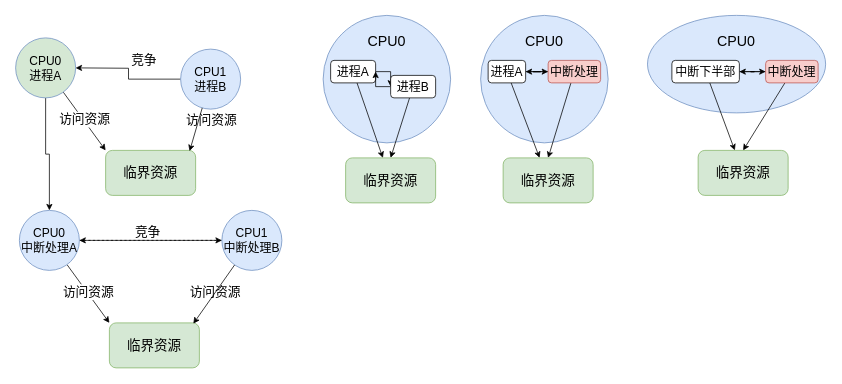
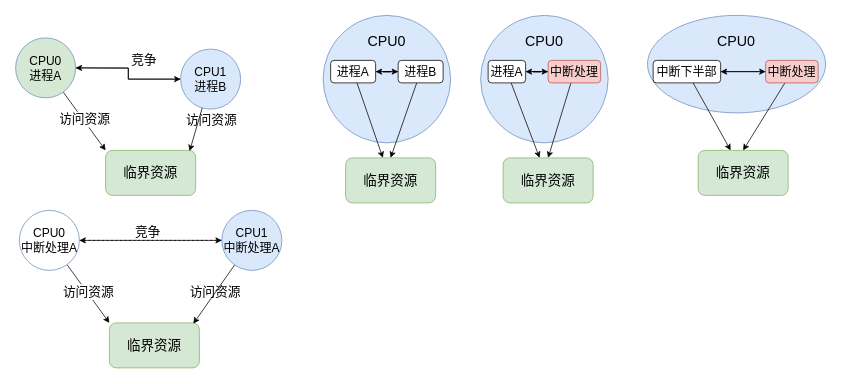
node "中断下半部": moved (705, 72) -> (687, 72)
node "进程B": moved (413, 87) -> (420, 72)
edge "CPU0 进程A" -> "CPU0 中断处理A": now "CPU0 进程A" -> "CPU1 进程B"
node "CPU0 中断处理A": fillcolor #dae8fc -> #ffffff
node "CPU1 中断处理B": label "CPU1 中断处理B" -> "CPU1 中断处理A"
